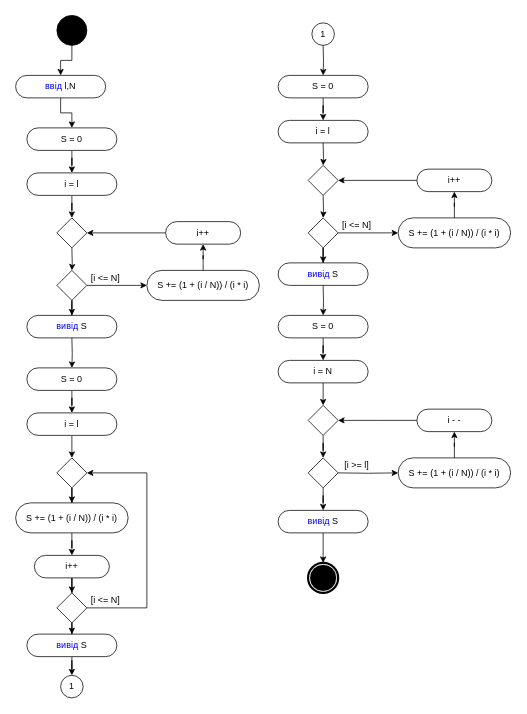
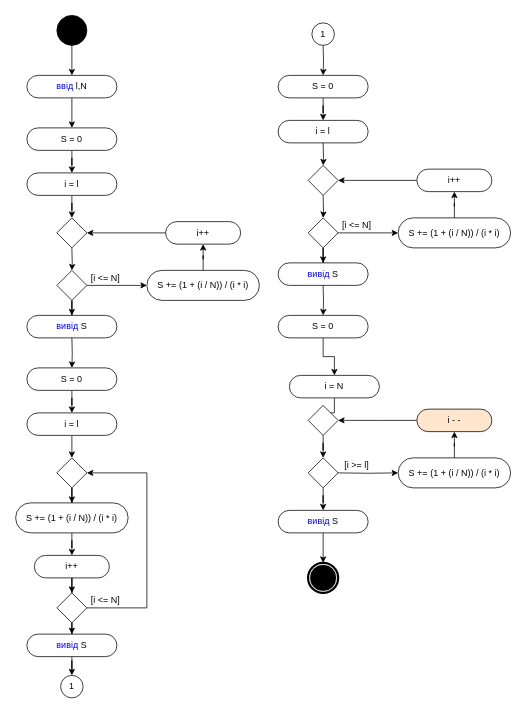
node "ввід l,N": moved (60, 87) -> (72, 87)
node "i = N": moved (323, 372) -> (334, 387)
node "i - -": fillcolor #ffffff -> #ffe6cc
